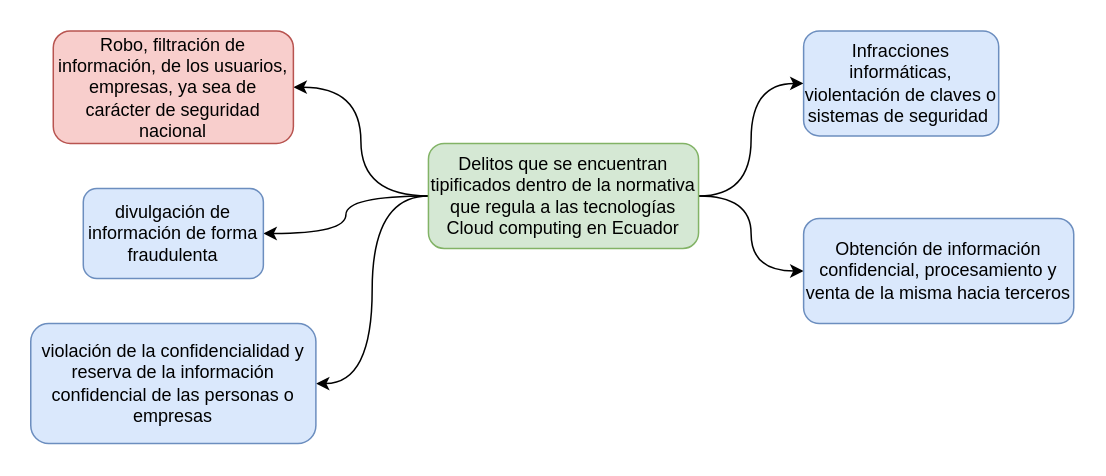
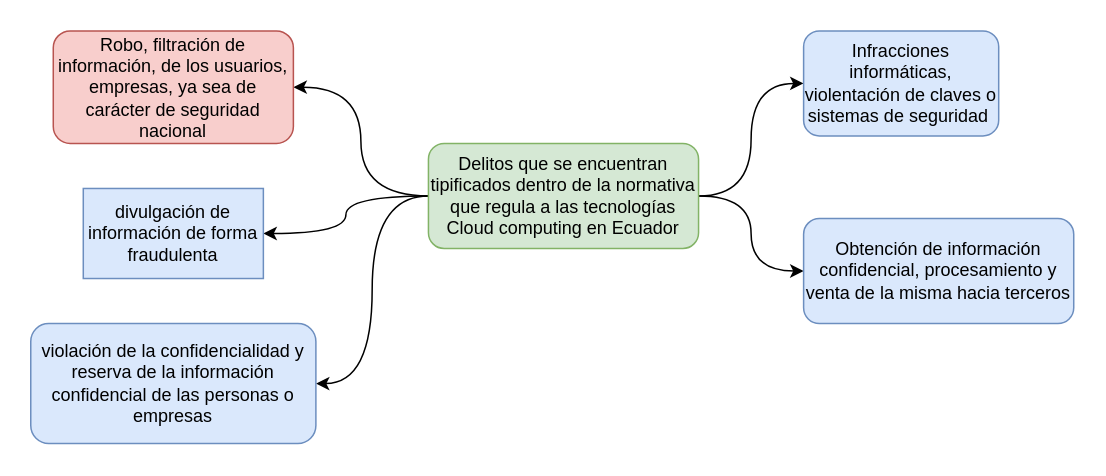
node "divulgación de información de forma fraudulenta": shape rounded rectangle -> rectangle
